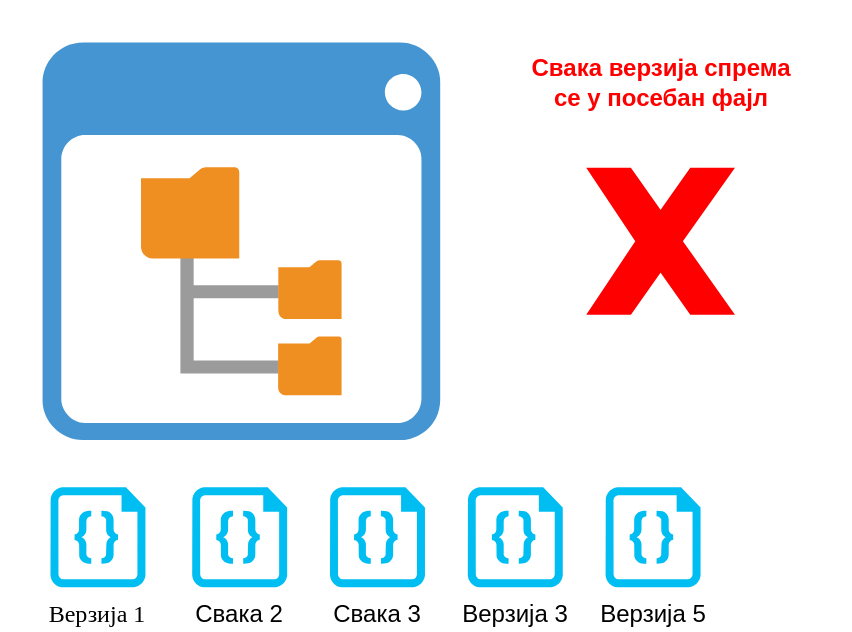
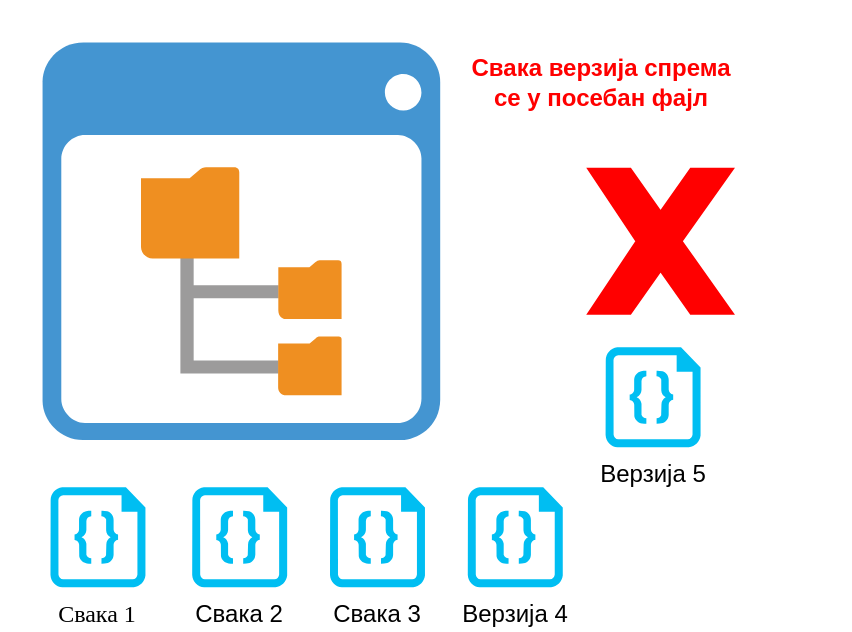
node "Свака верзија спрема се у посебан фајл": moved (661, 84) -> (601, 84)
node "Верзија 5": moved (653, 537) -> (653, 397)
node "Верзија 1": label "Верзија 1" -> "Свака 1"
node "Верзија 3": label "Верзија 3" -> "Верзија 4"
